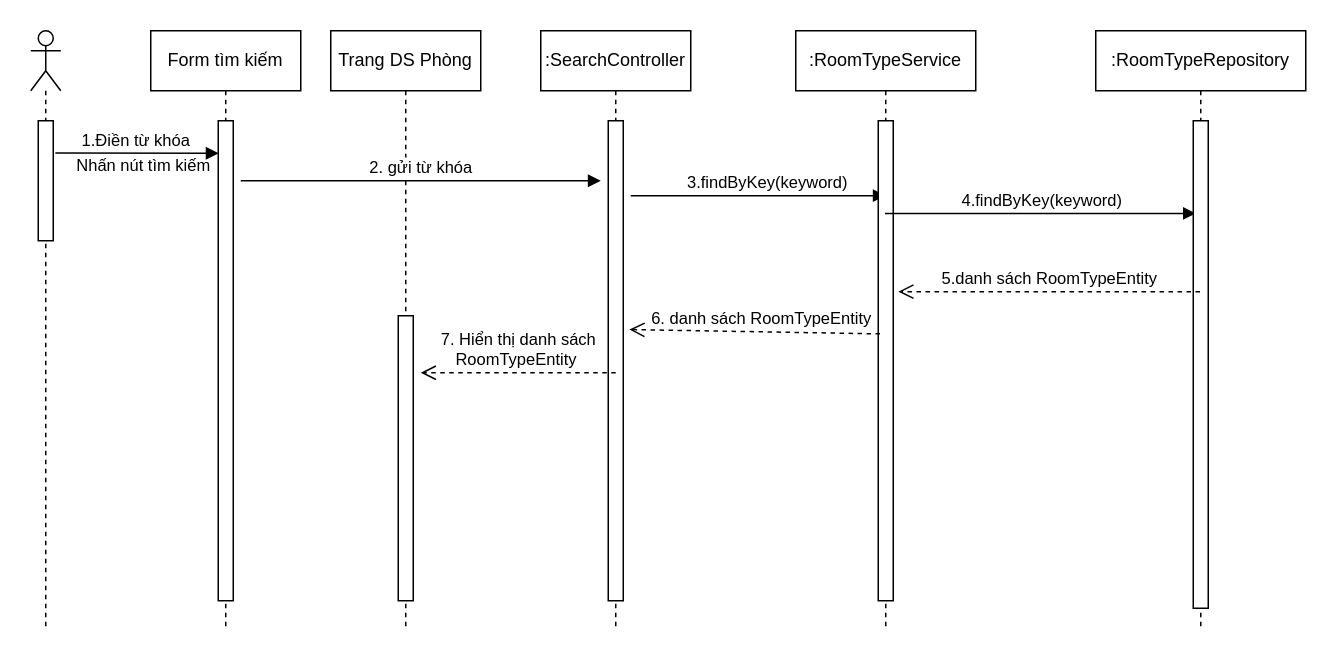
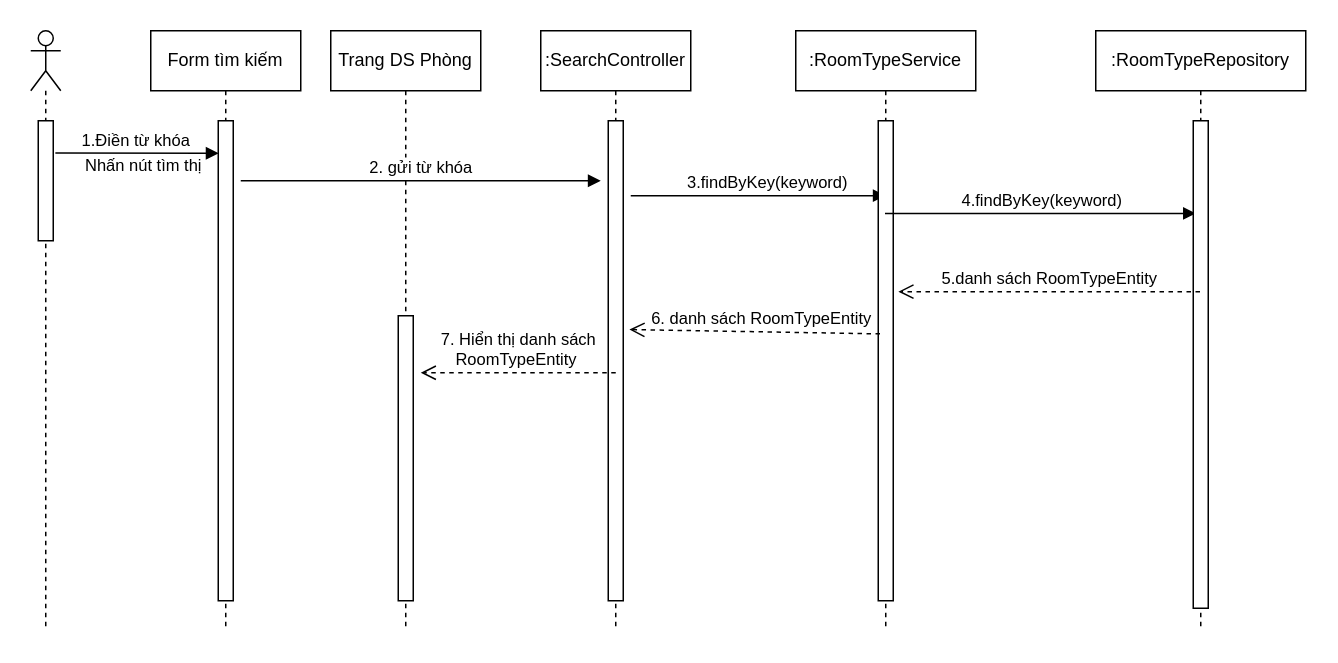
node "Nhấn nút tìm kiếm": label "Nhấn nút tìm kiếm" -> "Nhấn nút tìm thị"
